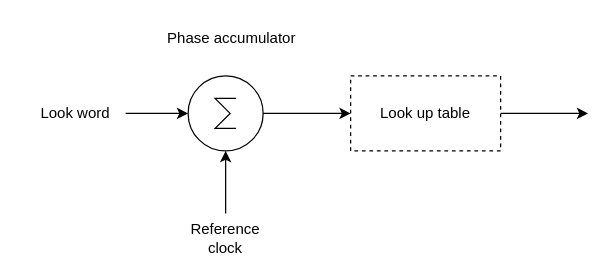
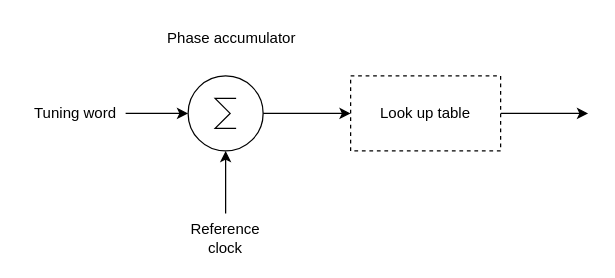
node "Look word": label "Look word" -> "Tuning word"
